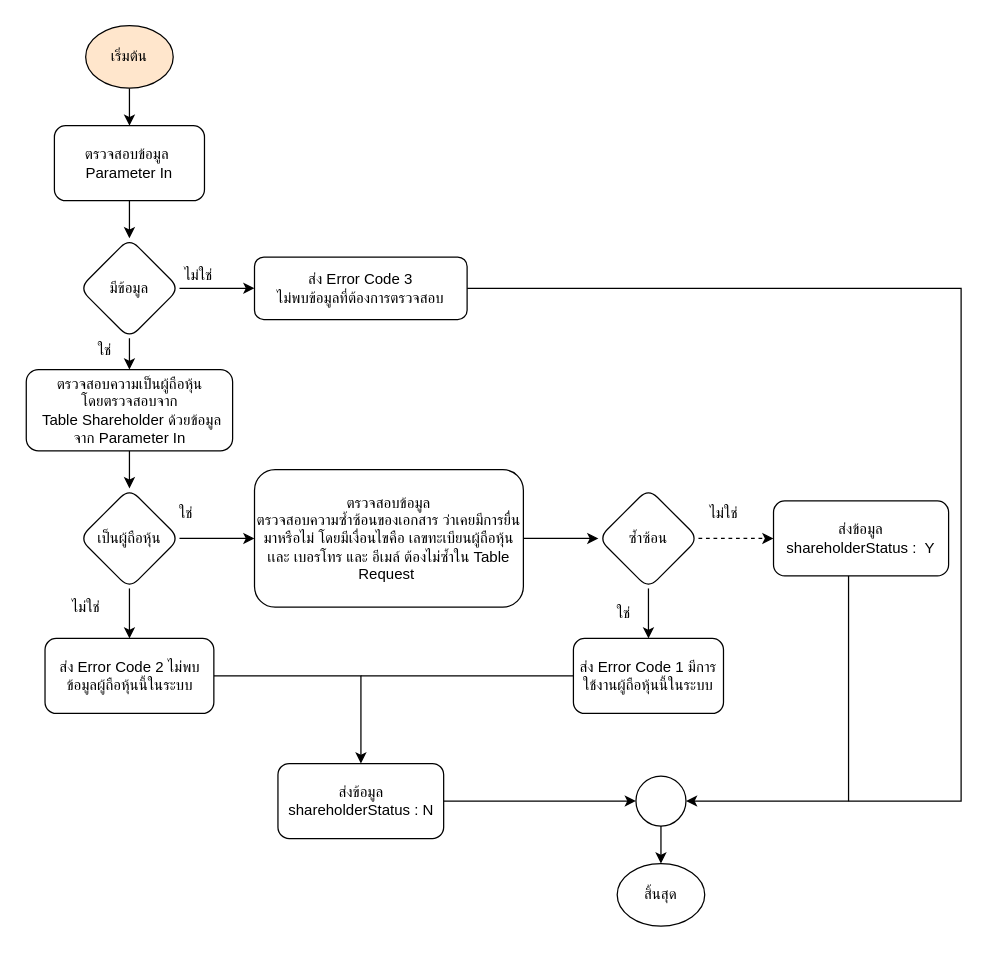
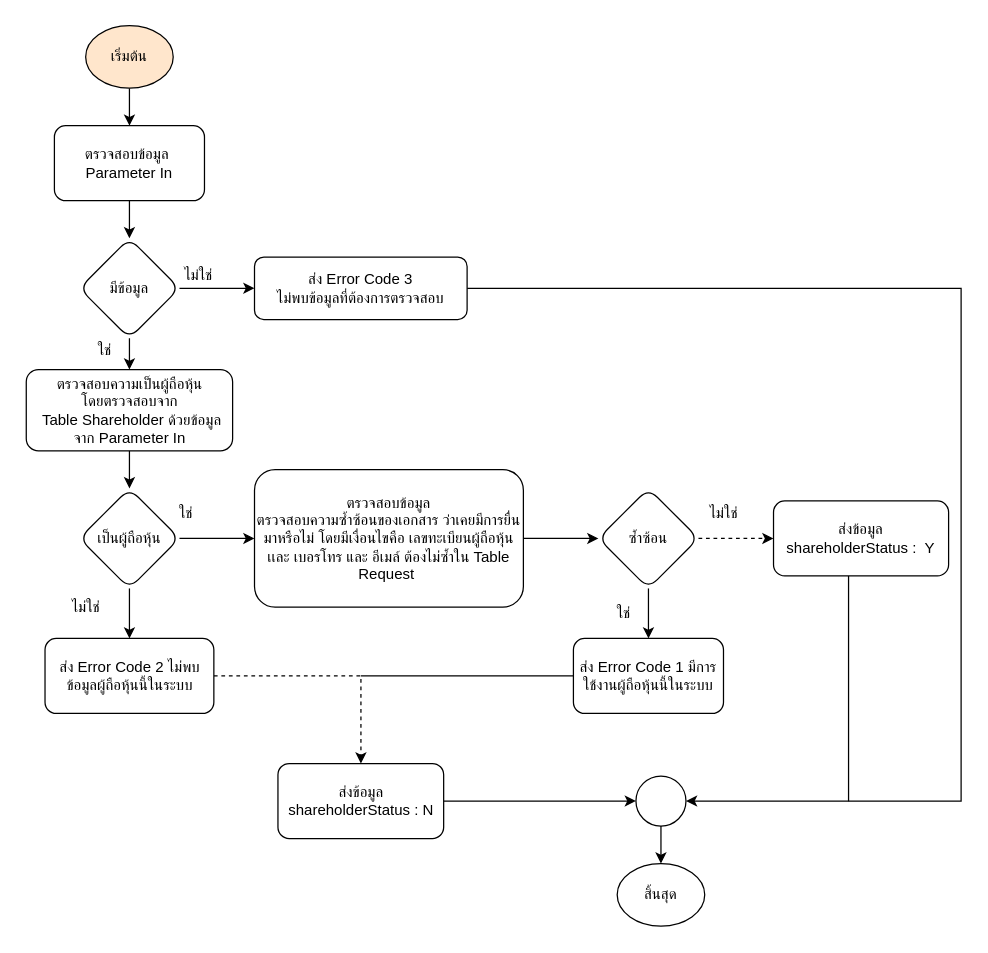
edge "ส่ง Error Code 2 ไม่พบข้อมูลผู้ถือหุ้นนี้ในระบบ" -> "ส่งข้อมูล shareholderStatus : N": style solid -> dashed
